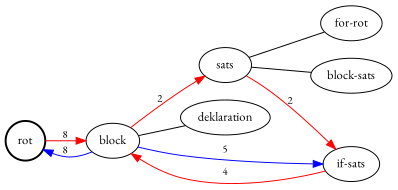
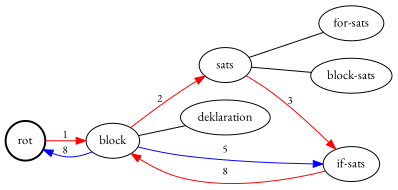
node "for-rot": label "for-rot" -> "for-sats"
edge "sats" -> "if-sats": label "2" -> "3"
edge "rot" -> "block": label "8" -> "1"
edge "if-sats" -> "block": label "4" -> "8"
